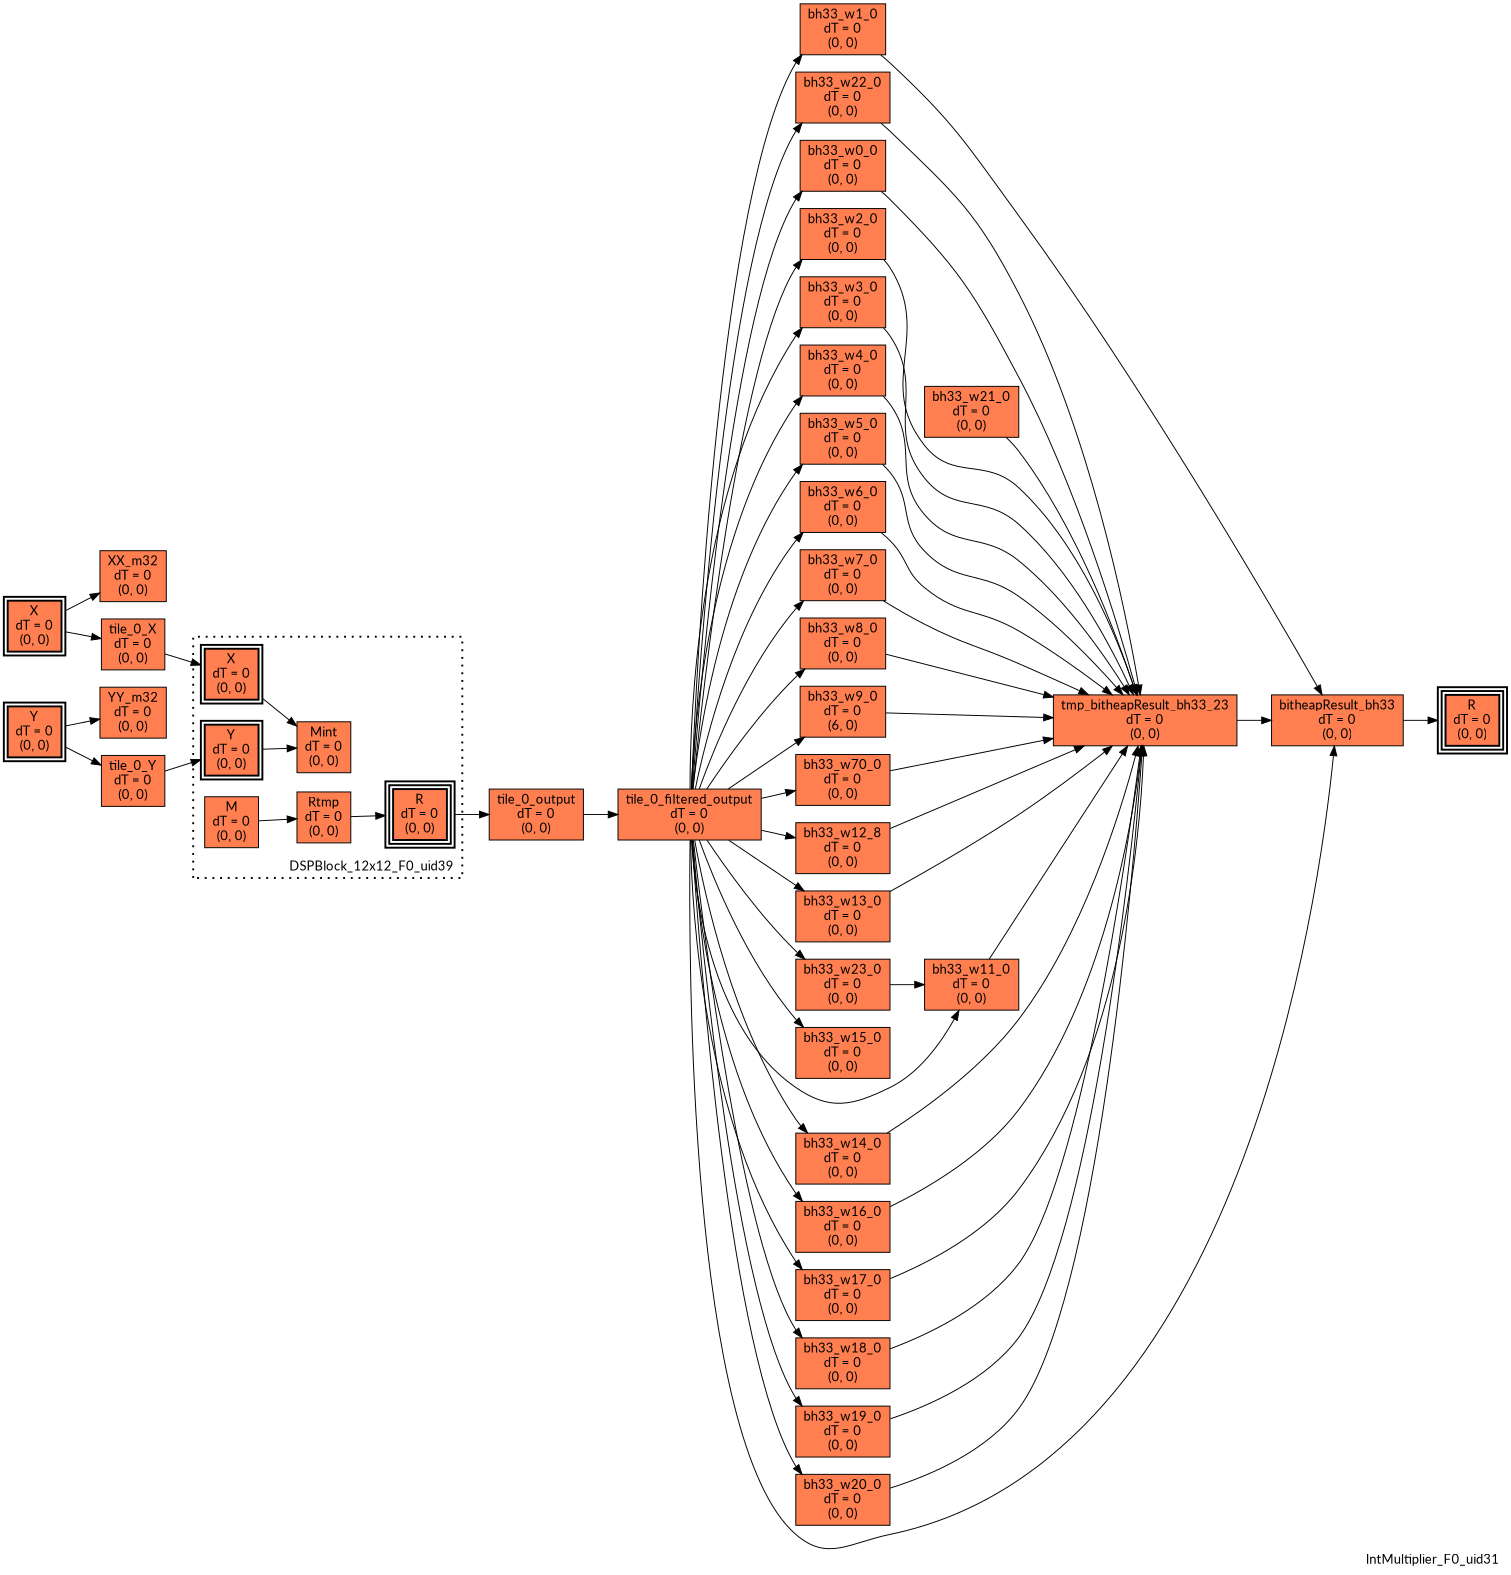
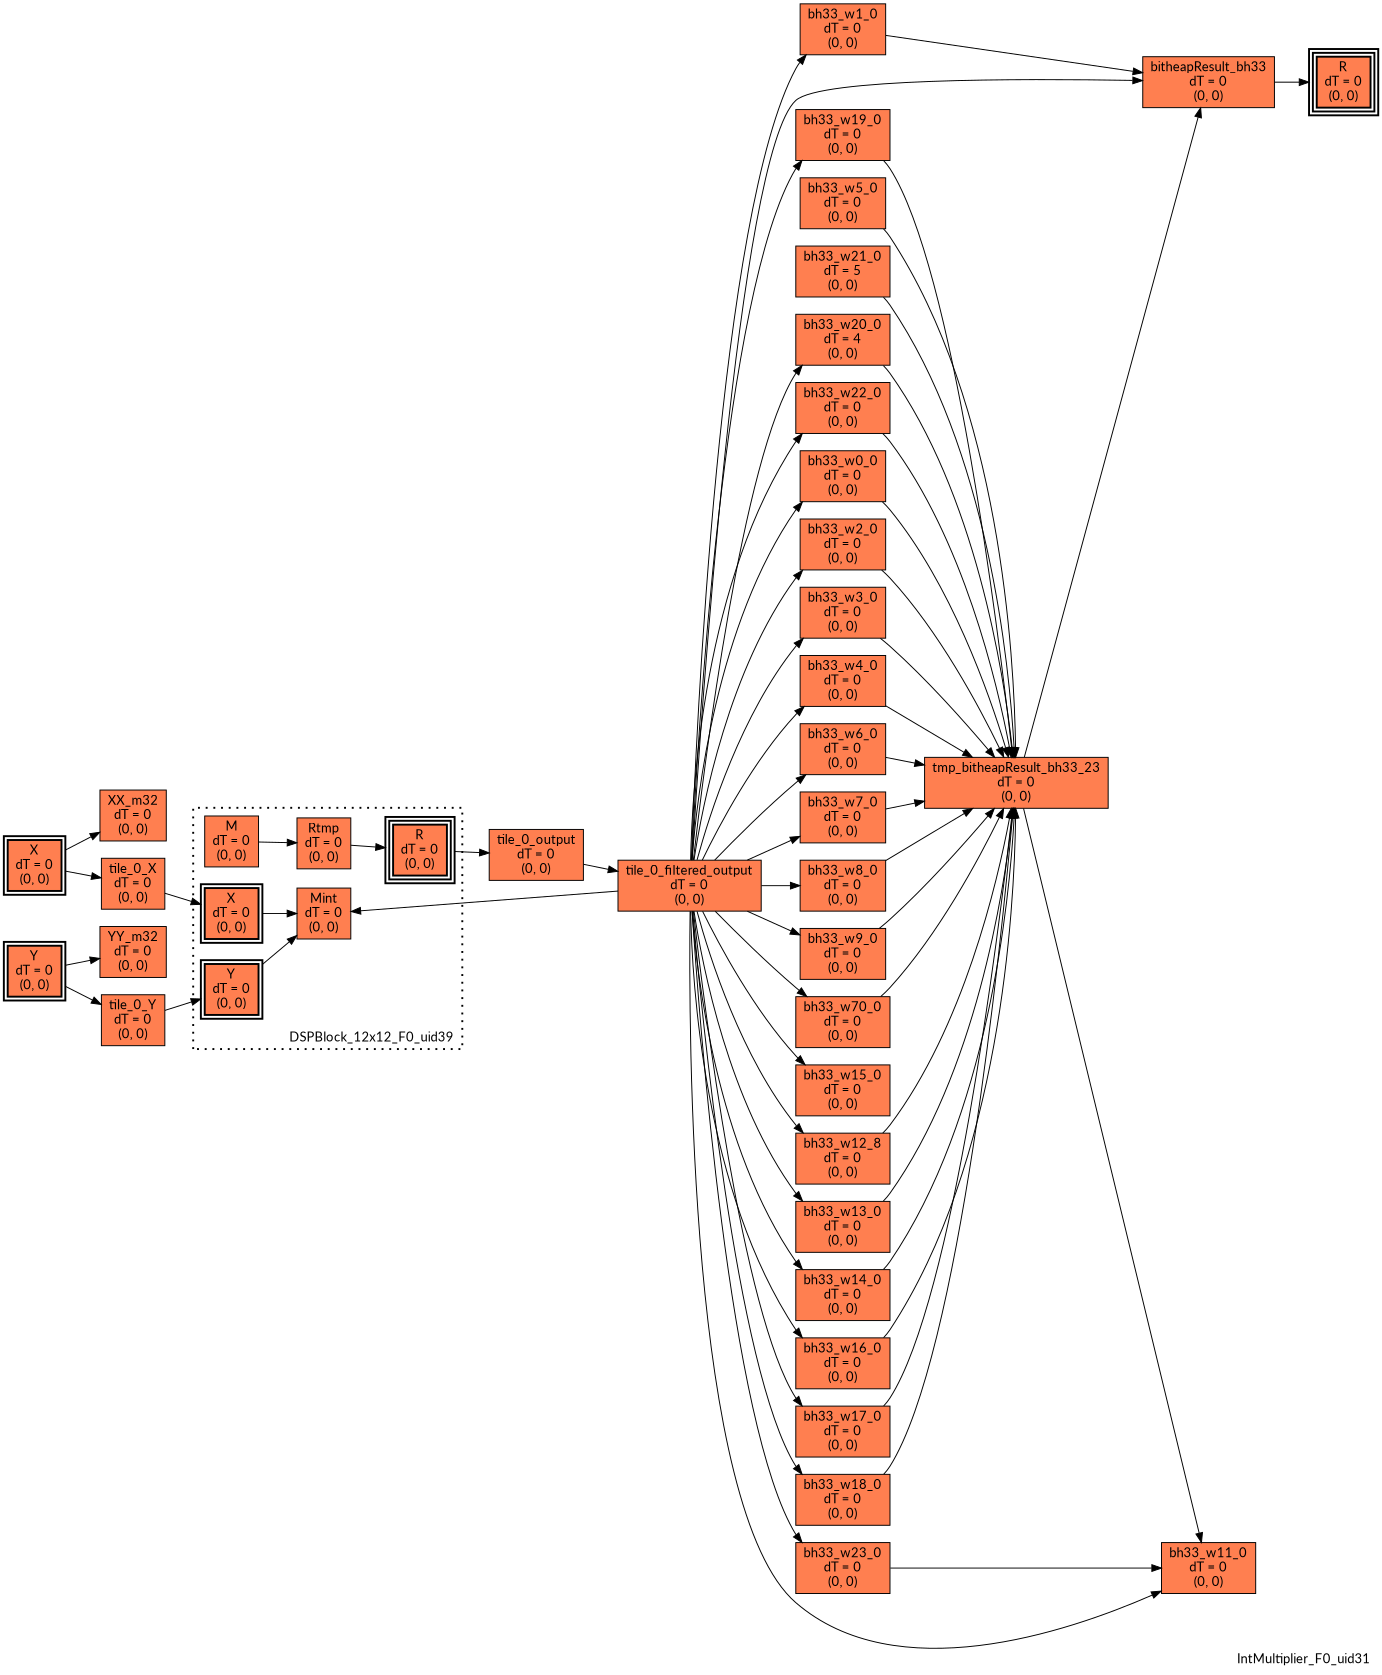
node "bh33_w21_0 dT = 0 (0, 0)": label "bh33_w21_0 dT = 0 (0, 0)" -> "bh33_w21_0 dT = 5 (0, 0)"
edge "tile_0_filtered_output dT = 0 (0, 0)" -> "bh33_w5_0 dT = 0 (0, 0)": now "tile_0_filtered_output dT = 0 (0, 0)" -> "Mint dT = 0 (0, 0)"
node "bh33_w9_0 dT = 0 (6, 0)": label "bh33_w9_0 dT = 0 (6, 0)" -> "bh33_w9_0 dT = 0 (0, 0)"
edge "bh33_w11_0 dT = 0 (0, 0)" -> "tmp_bitheapResult_bh33_23 dT = 0 (0, 0)": reversed
node "bh33_w20_0 dT = 0 (0, 0)": label "bh33_w20_0 dT = 0 (0, 0)" -> "bh33_w20_0 dT = 4 (0, 0)"
